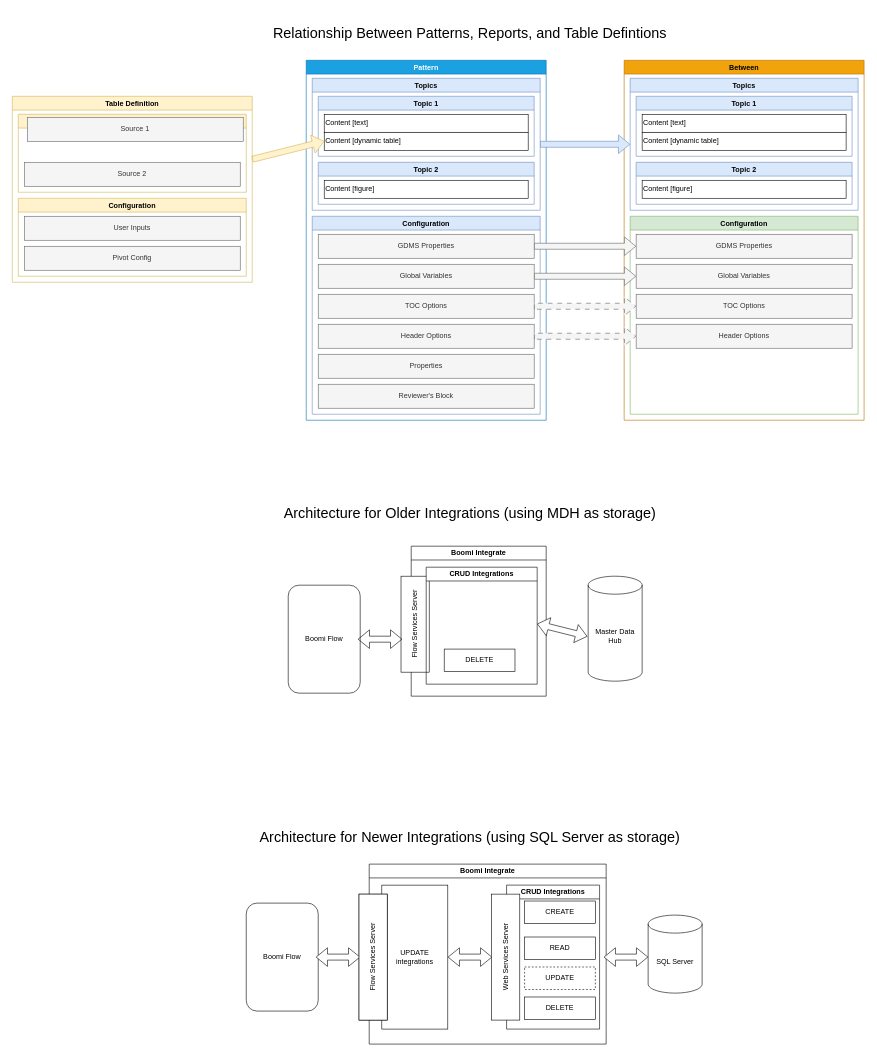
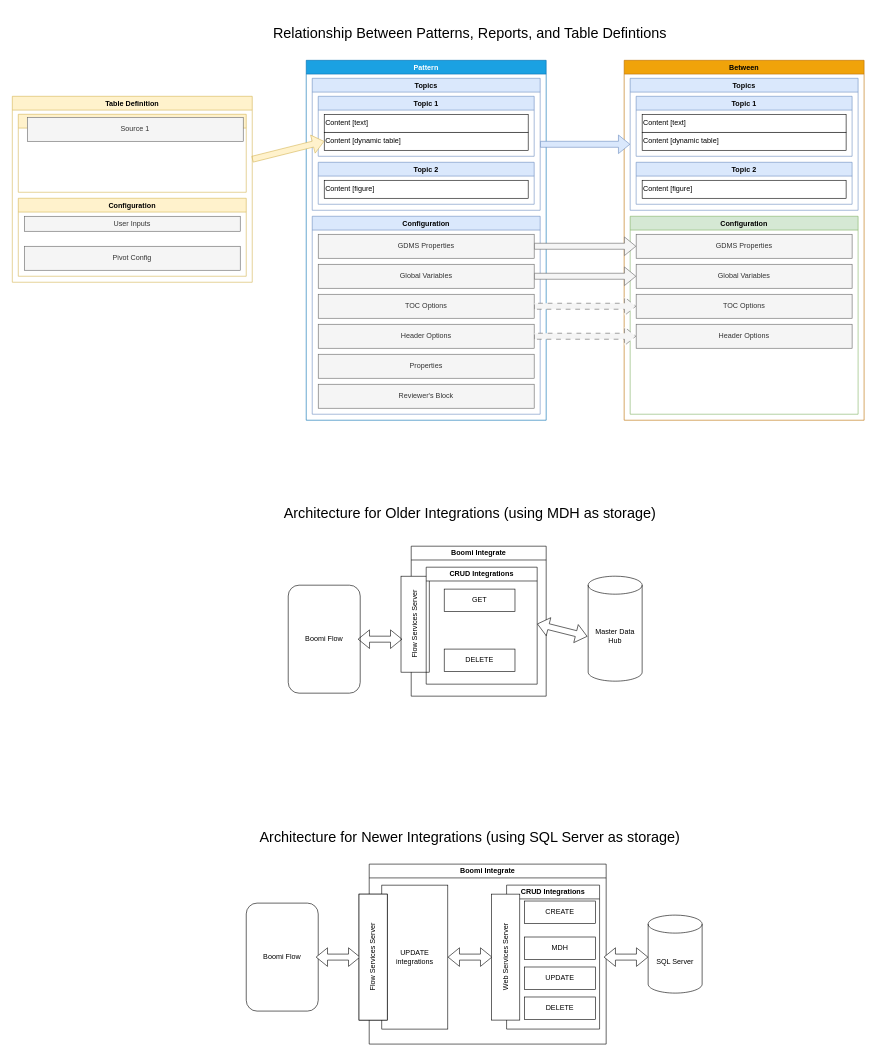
node "Source 2": removed
node "User Inputs": size 216x24 -> 216x15
node "GET": added
node "READ": label "READ" -> "MDH"
node "UPDATE": style dashed -> solid
